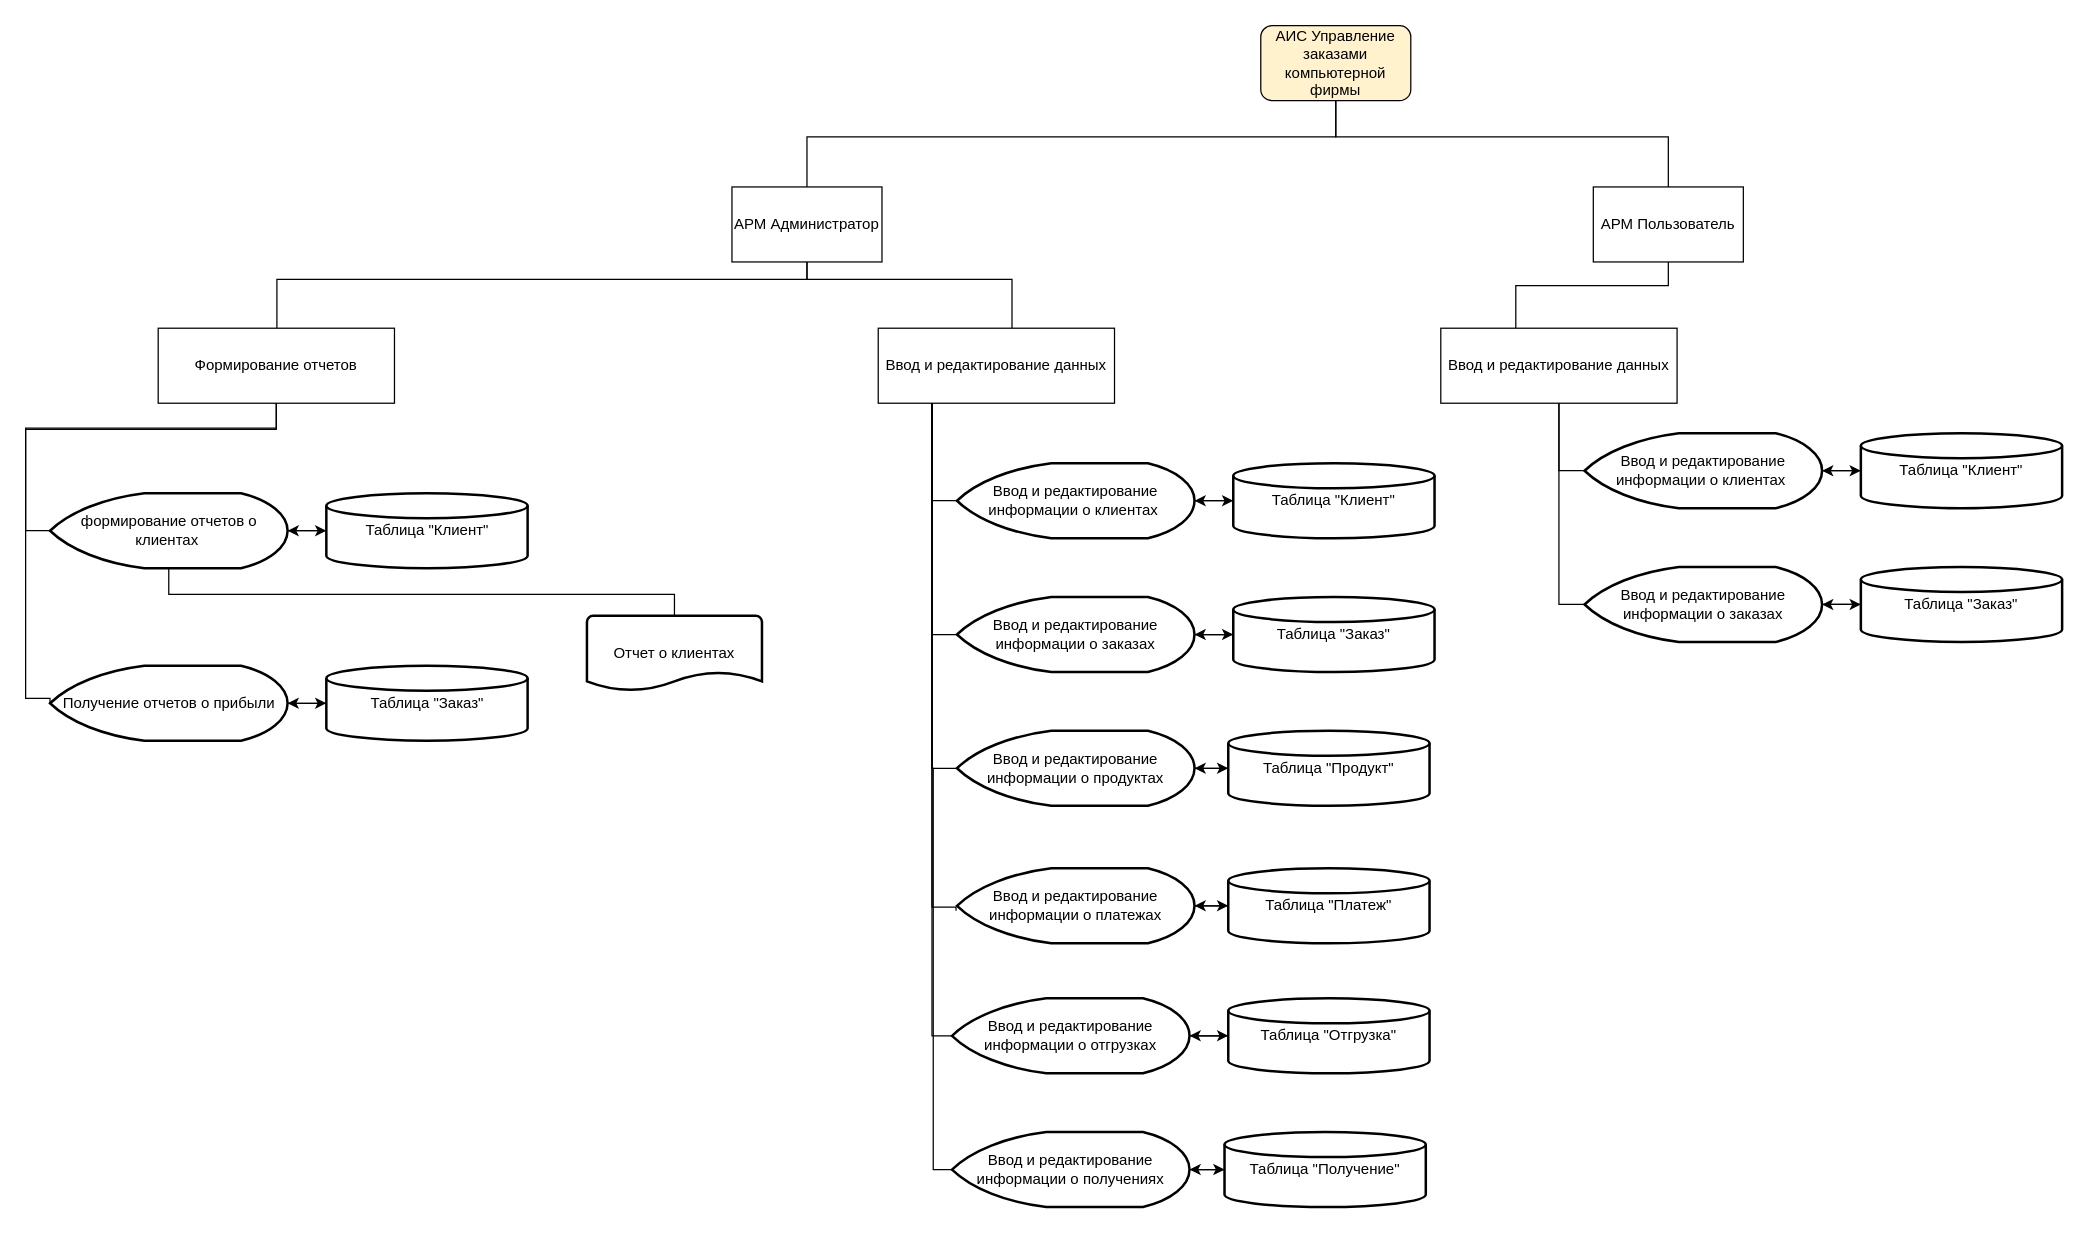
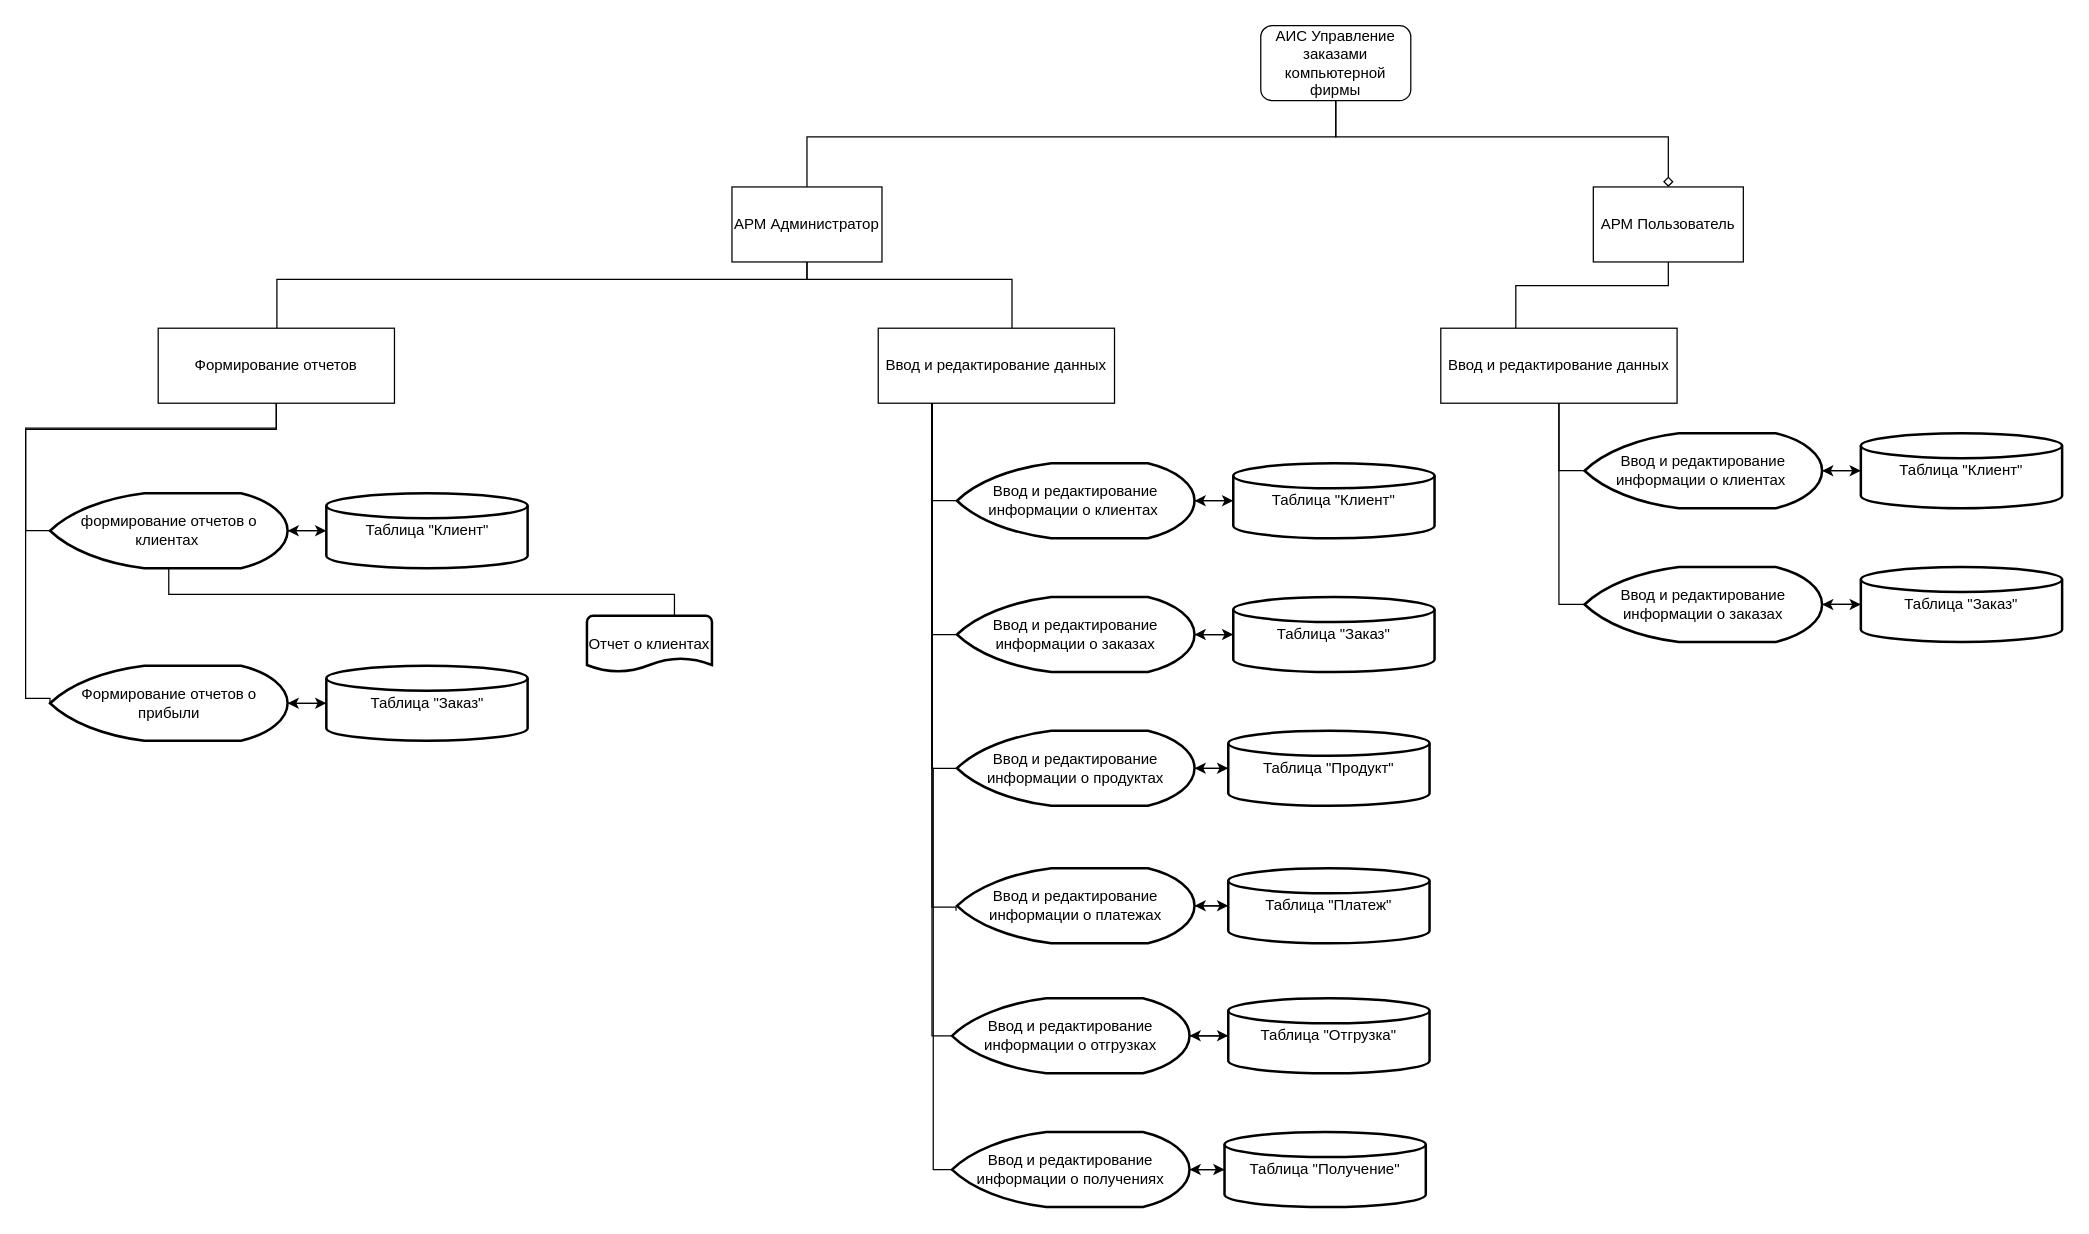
node "АИС Управление заказами компьютерной фирмы": fillcolor #fff2cc -> #ffffff
edge "АИС Управление заказами компьютерной фирмы" -- "АРМ Пользователь": arrowhead none -> diamond
node "Отчет о клиентах": size 175x75 -> 125x56
node "Получение отчетов о прибыли": label "Получение отчетов о прибыли" -> "Формирование отчетов о прибыли"
